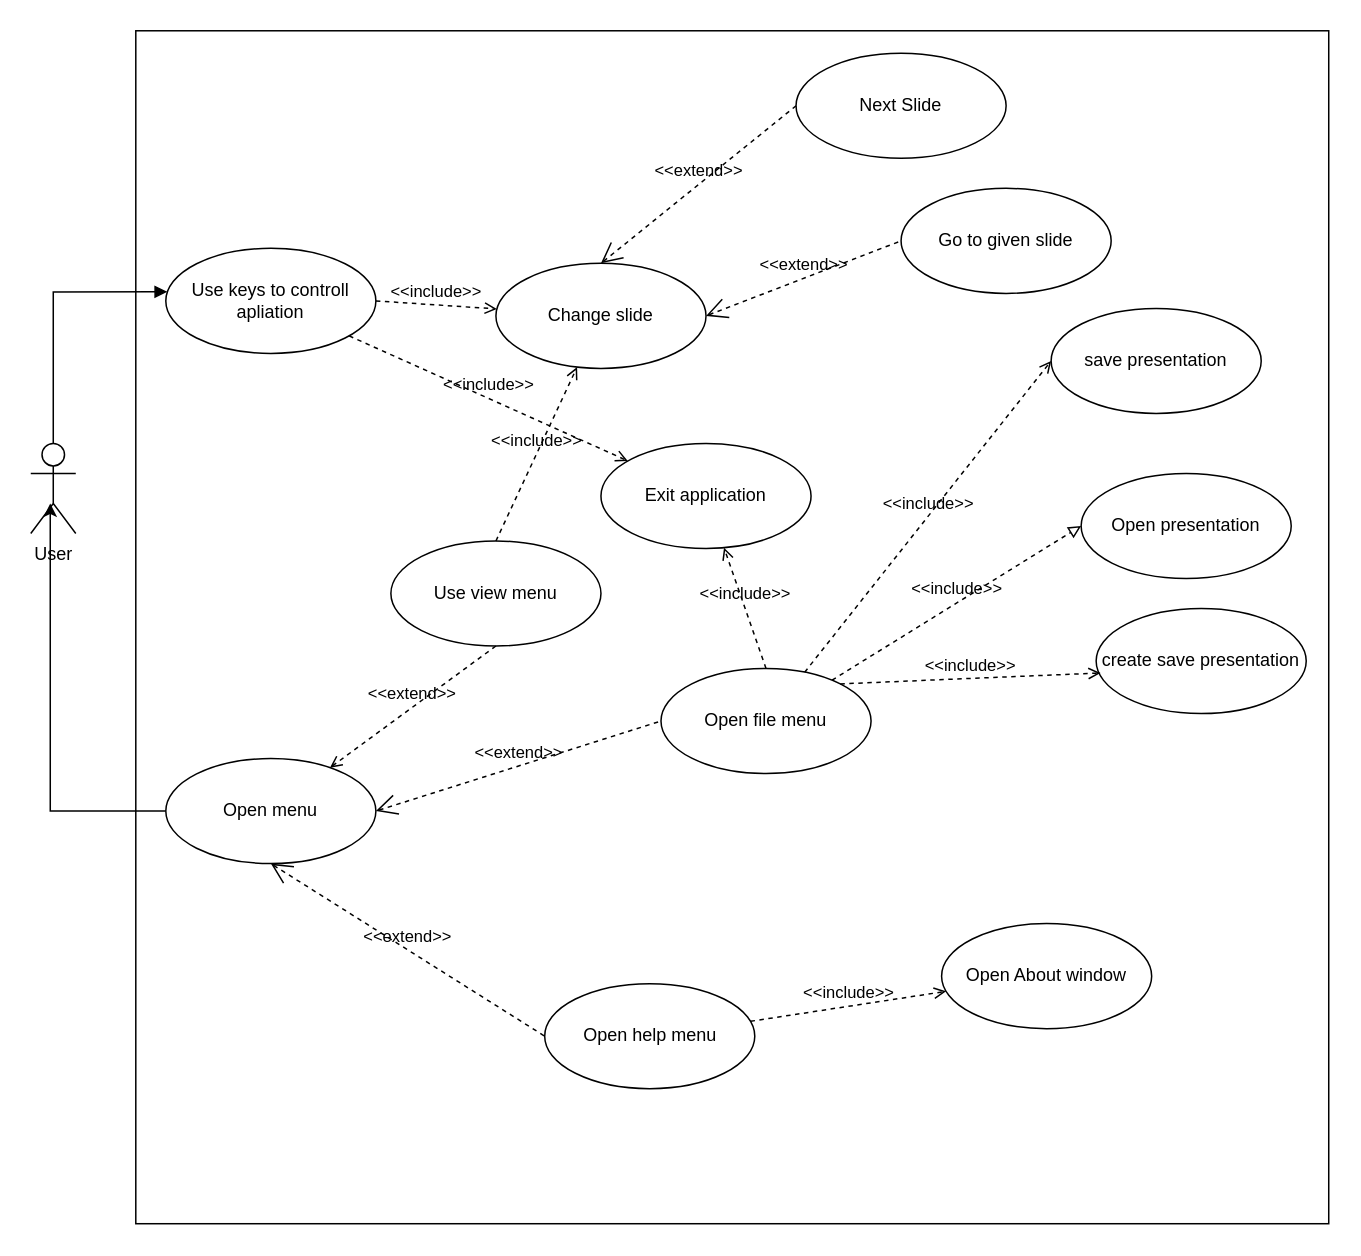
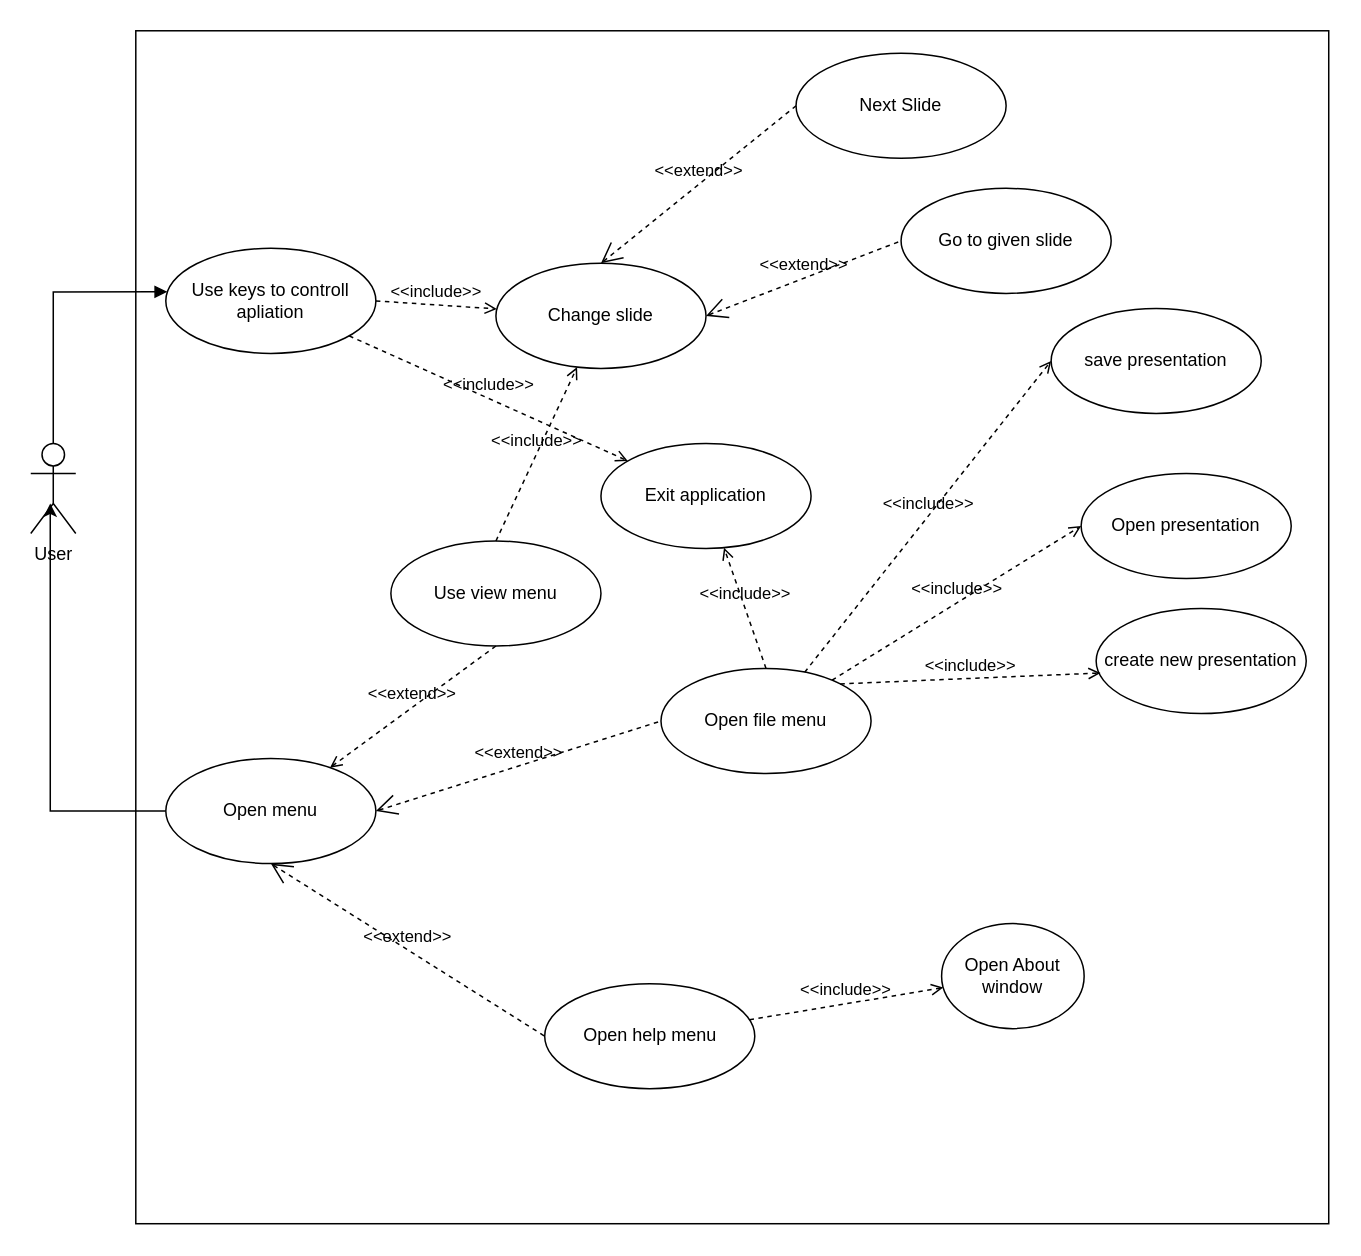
edge "Open file menu" -> "Open presentation": arrowhead block -> open
node "create save presentation": label "create save presentation" -> "create new presentation"
node "Open About window": size 210x105 -> 143x105
